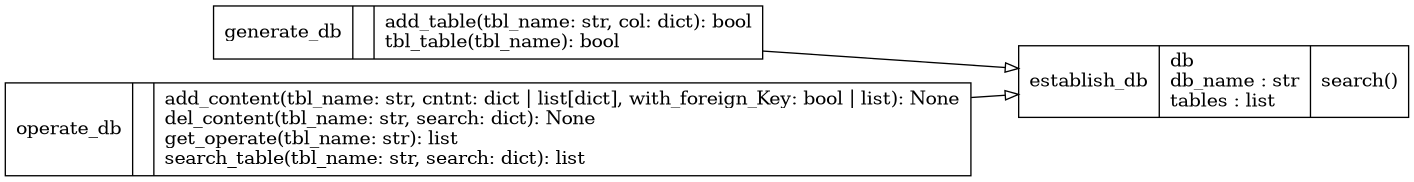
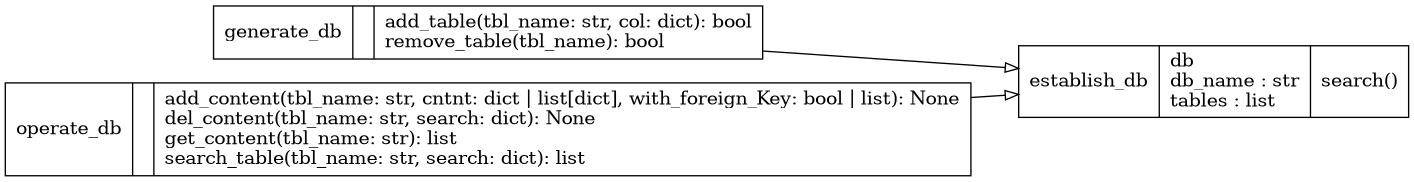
node "generate_db": text "tbl_table(tbl_name): bool" -> "remove_table(tbl_name): bool"
node "operate_db": text "get_operate(tbl_name: str): list" -> "get_content(tbl_name: str): list"
